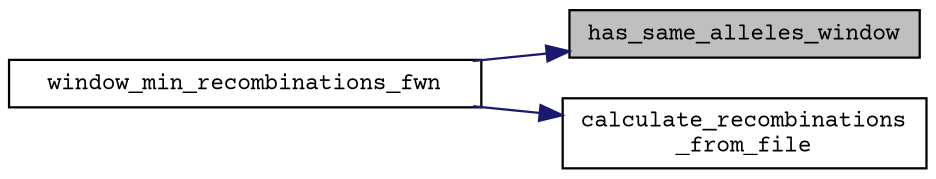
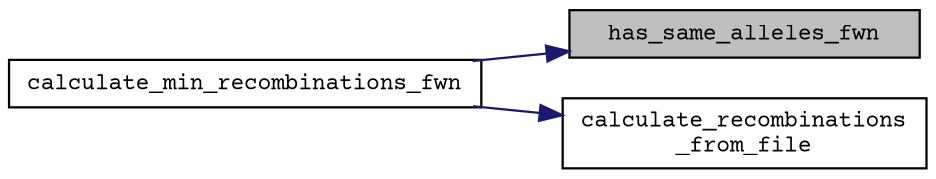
node "has_same_alleles_window": label "has_same_alleles_window" -> "has_same_alleles_fwn"
node "window_min_recombinations_fwn": label "window_min_recombinations_fwn" -> "calculate_min_recombinations_fwn"
